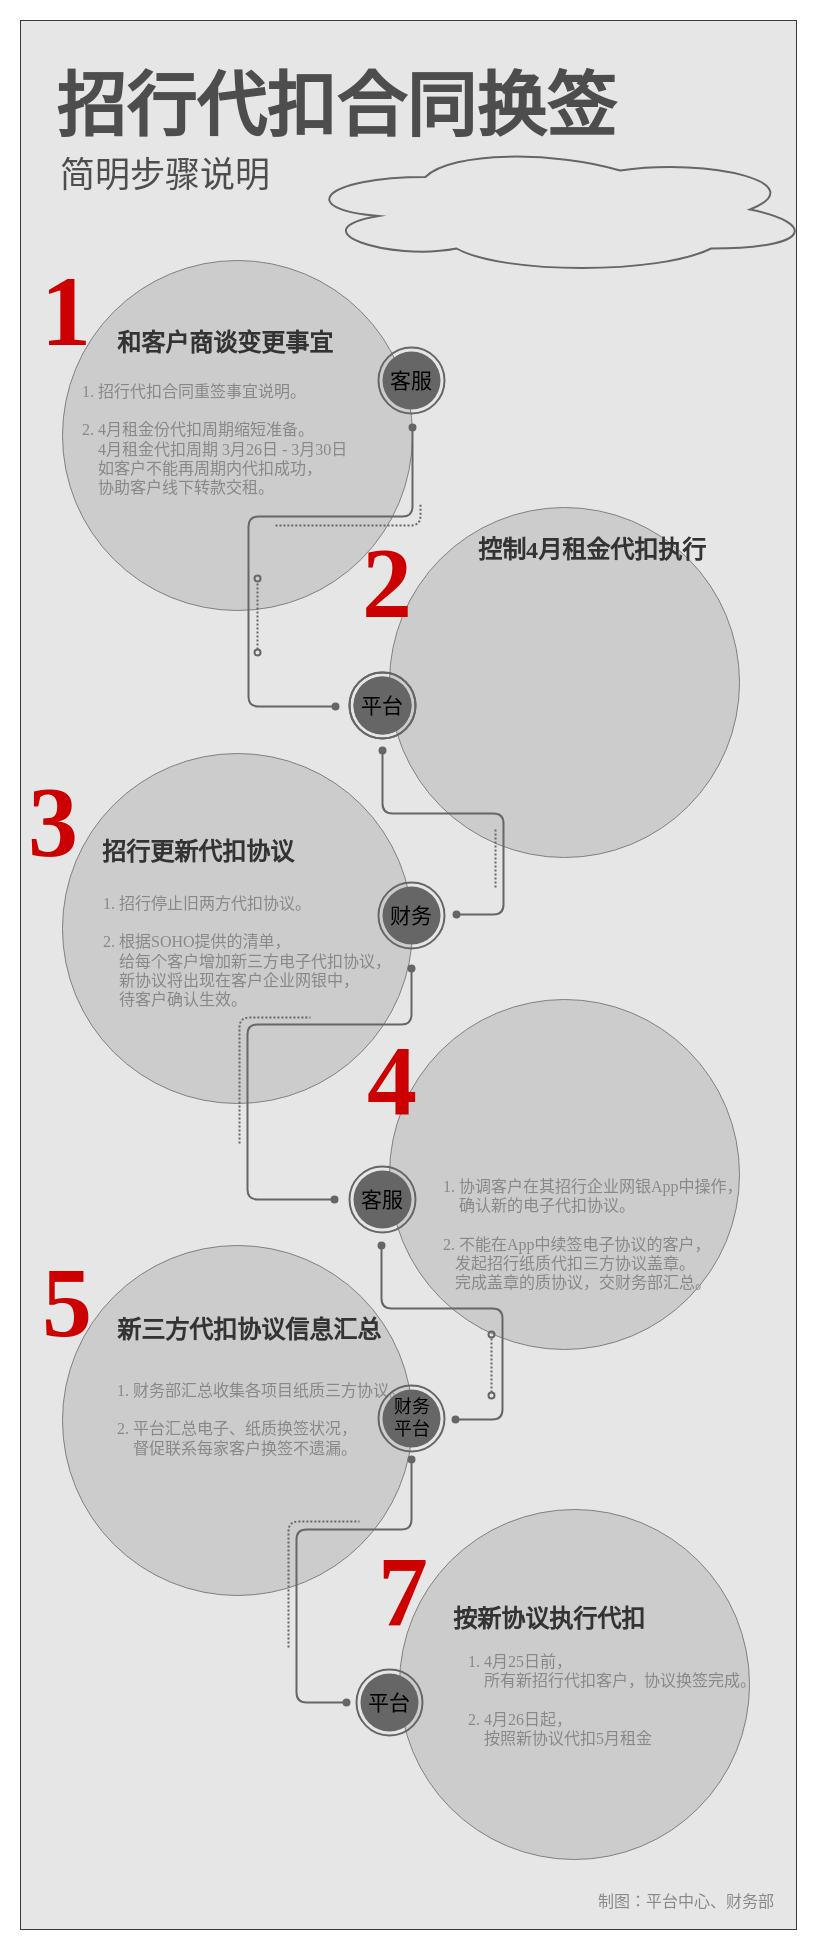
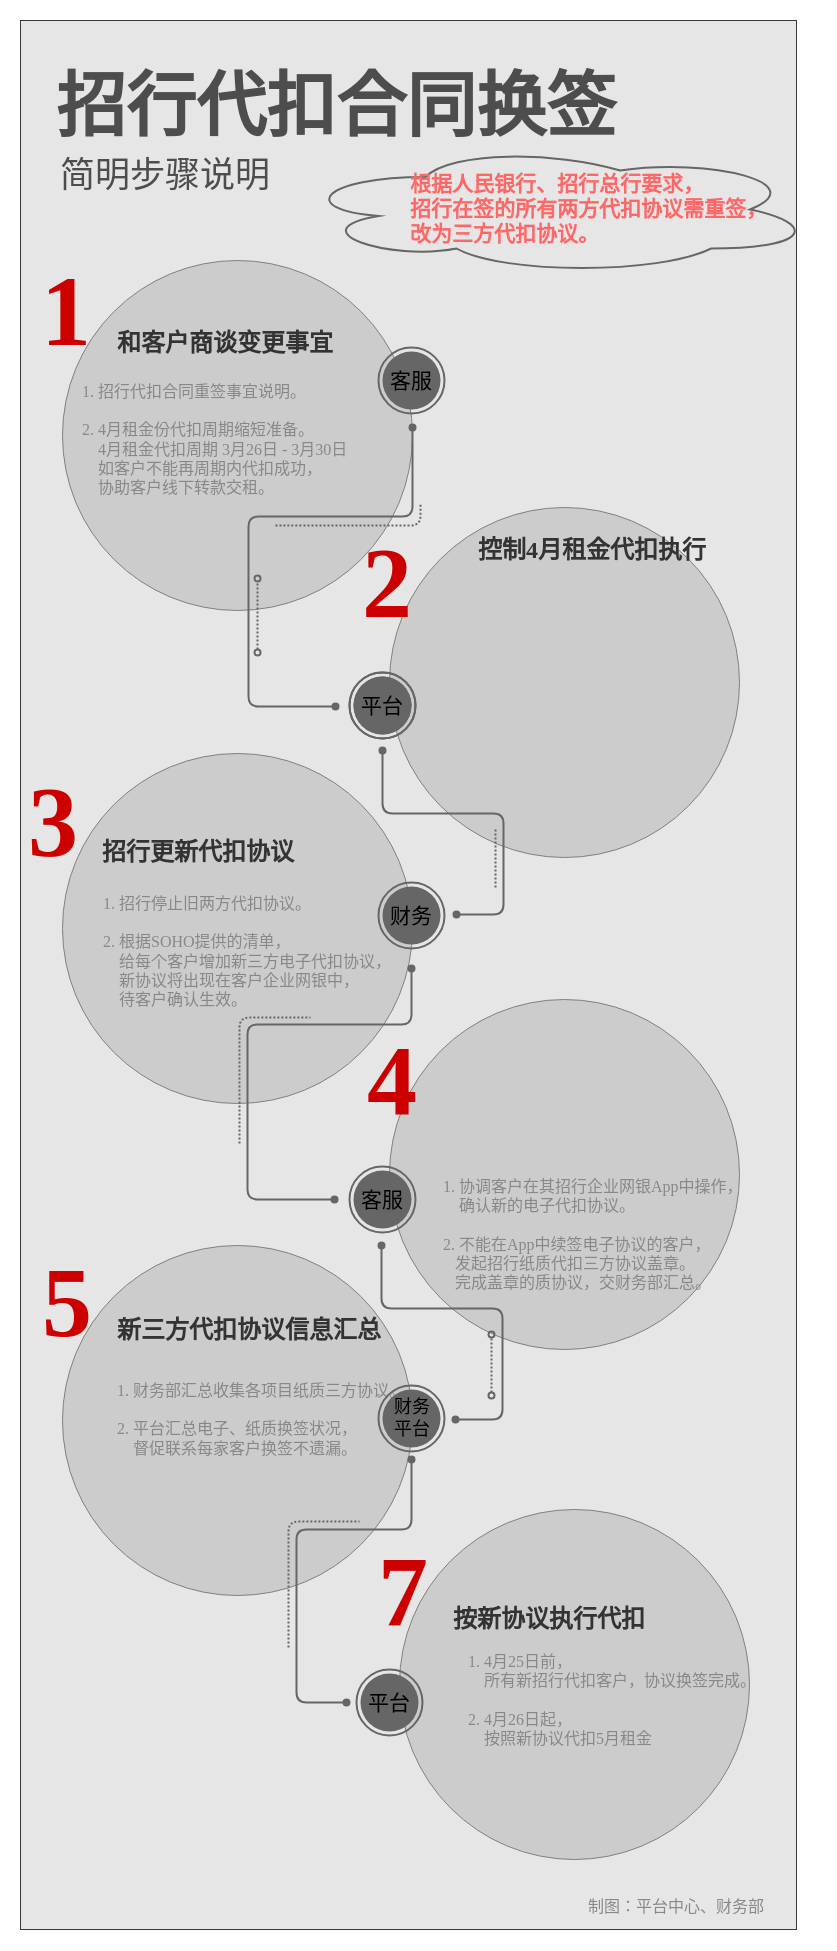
node "根据人民银行、招行总行要求， 招行在签的所有两方代扣协议需重签， 改为三方代扣协议。": added
node "制图：平台中心、财务部": moved (692, 1900) -> (682, 1905)
